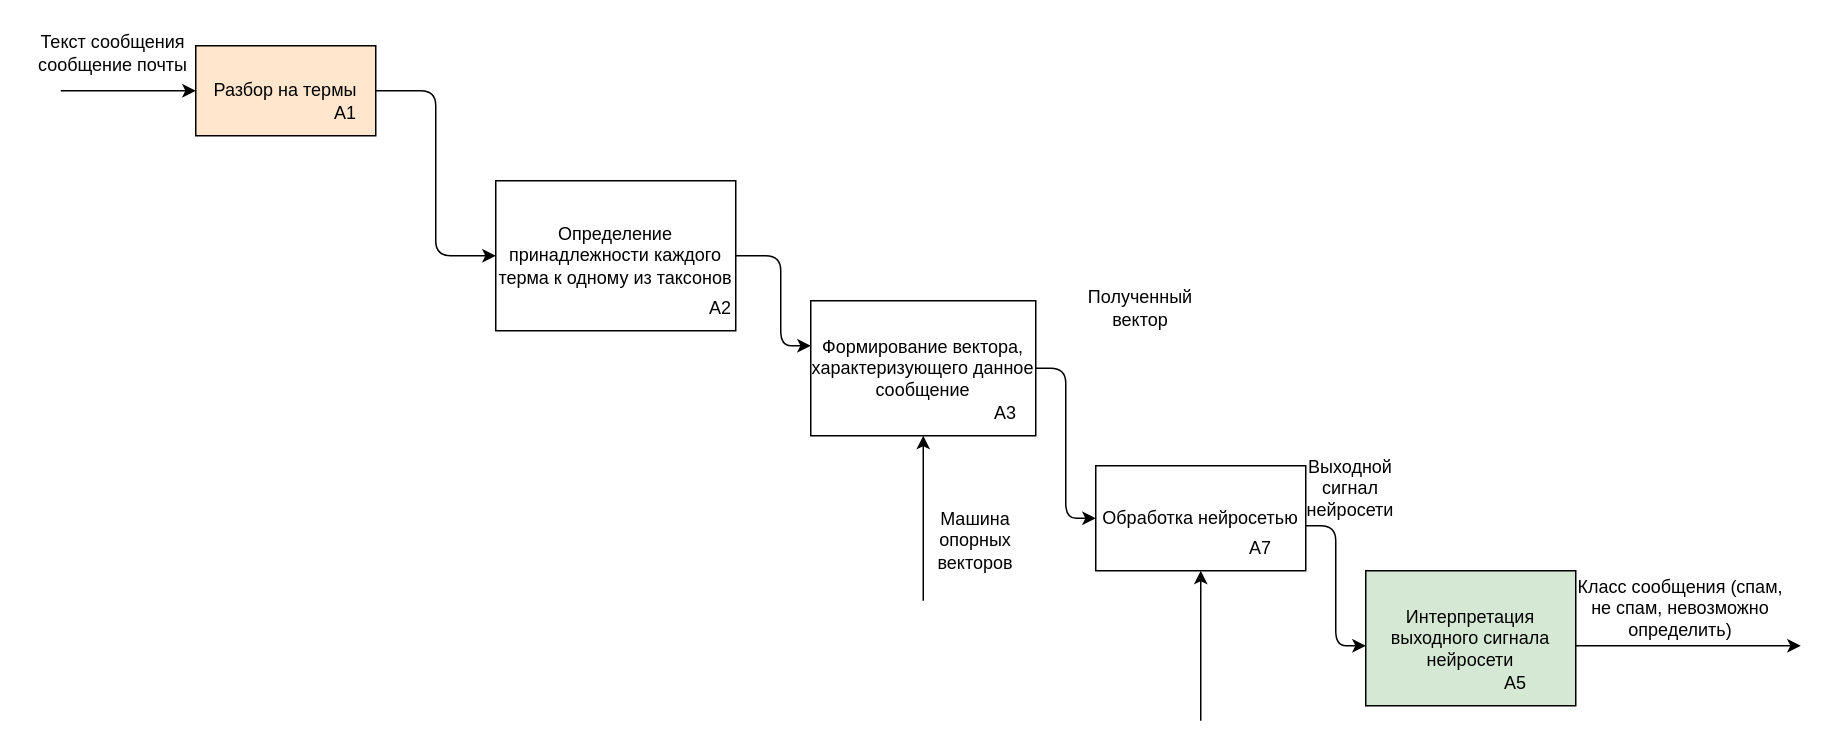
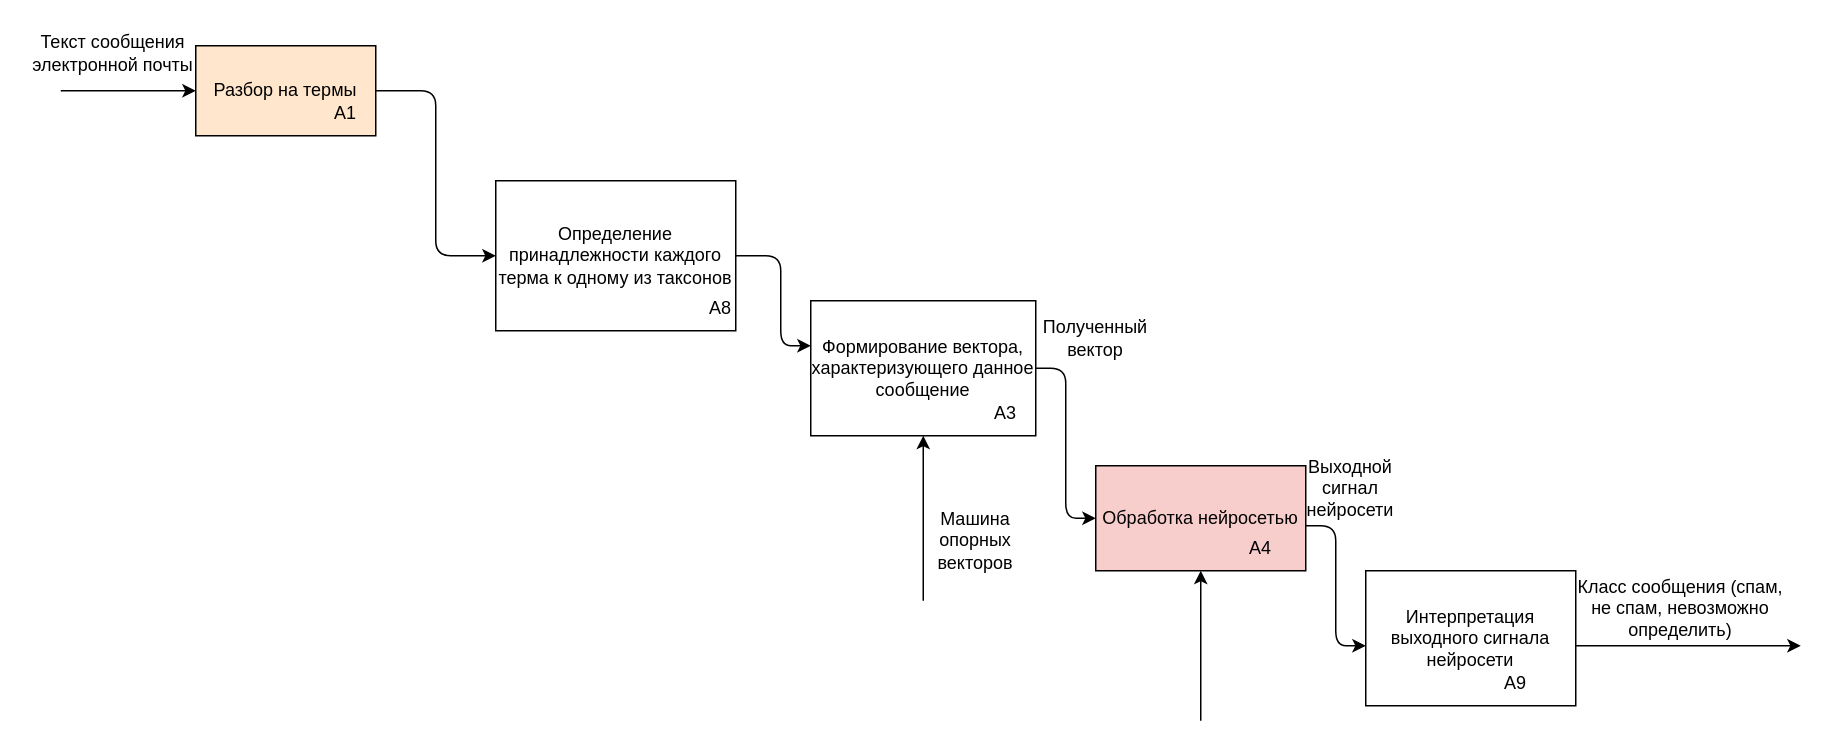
node "Текст сообщения сообщение почты": label "Текст сообщения сообщение почты" -> "Текст сообщения электронной почты"
node "А2": label "А2" -> "А8"
node "Полученный вектор": moved (1141, 308) -> (1096, 338)
node "Обработка нейросетью": fillcolor #ffffff -> #f8cecc
node "А7": label "А7" -> "А4"
node "Интерпретация выходного сигнала нейросети": fillcolor #d5e8d4 -> #ffffff
node "А5": label "А5" -> "А9"
